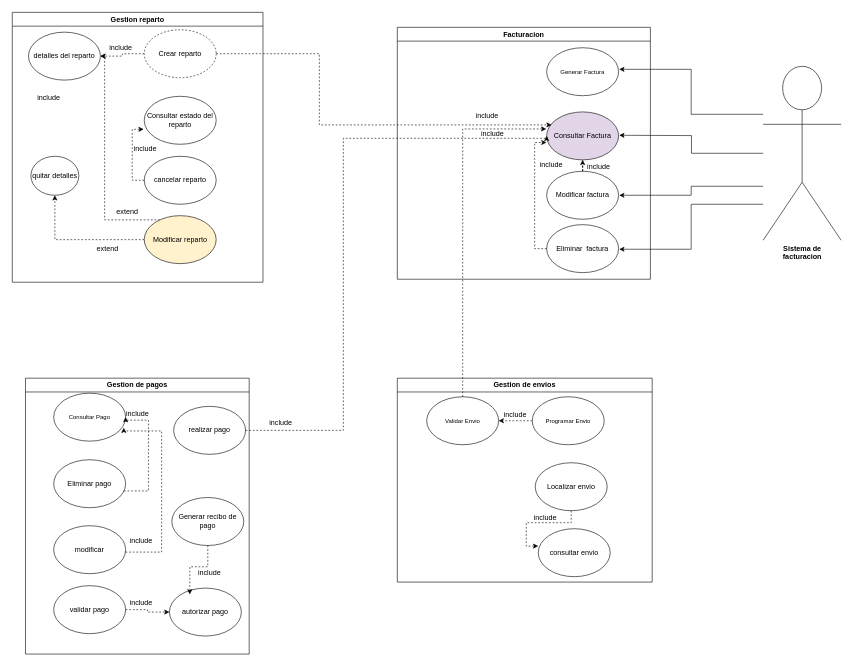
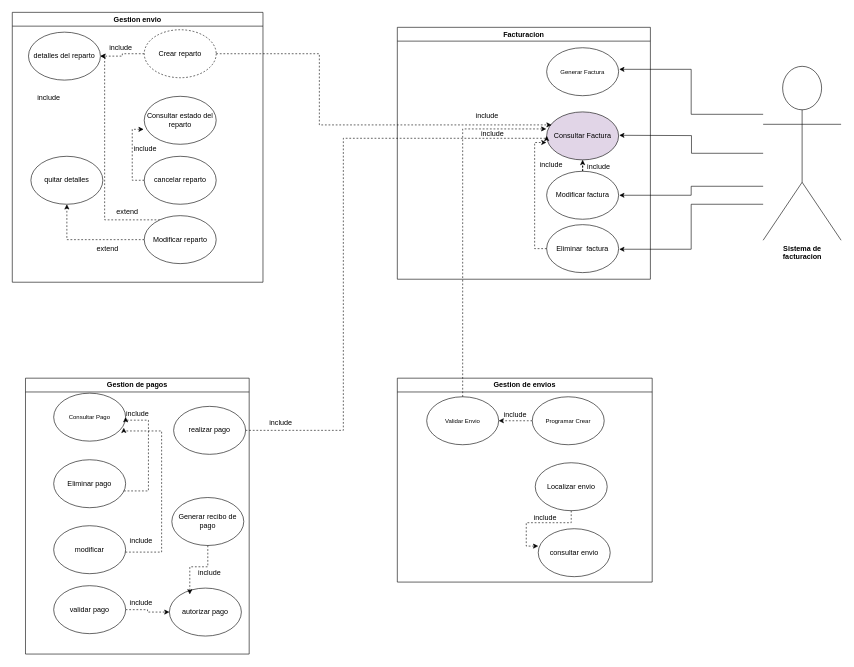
node "Gestion reparto": label "Gestion reparto" -> "Gestion envio"
node "quitar detalles": size 48x39 -> 72x48
node "Modificar reparto": fillcolor #fff2cc -> #ffffff
node "Programar Envio": label "Programar Envio" -> "Programar Crear"
